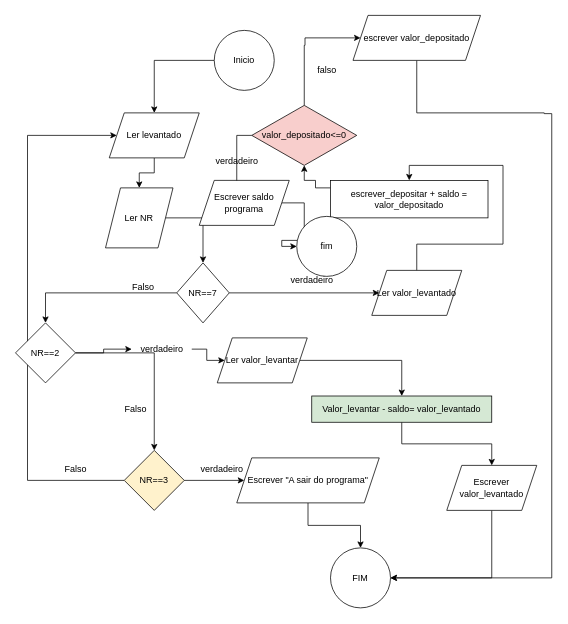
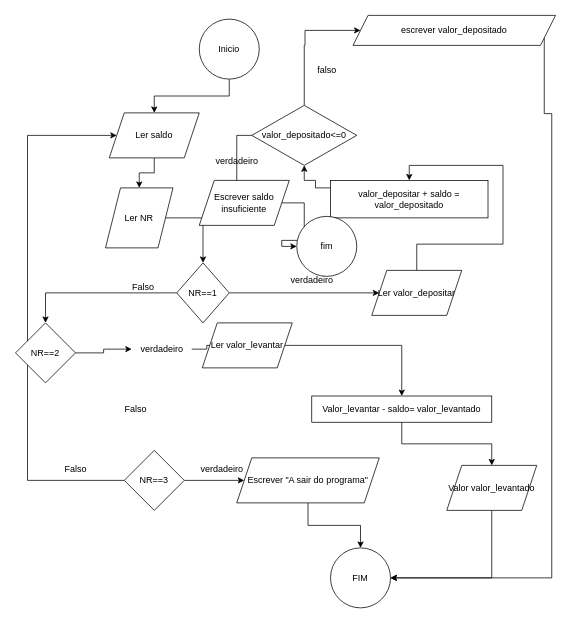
node "escrever valor_depositado": size 128x45 -> 203x30
node "Inicio": moved (244, 60) -> (229, 49)
node "Ler levantado": label "Ler levantado" -> "Ler saldo"
node "valor_depositado<=0": fillcolor #f8cecc -> #ffffff
node "escrever_depositar + saldo = valor_depositado": label "escrever_depositar + saldo = valor_depositado" -> "valor_depositar + saldo = valor_depositado"
node "Escrever saldo programa": label "Escrever saldo programa" -> "Escrever saldo insuficiente"
node "NR==7": label "NR==7" -> "NR==1"
node "Ler valor_levantado": label "Ler valor_levantado" -> "Ler valor_depositar"
node "Ler valor_levantar": moved (262, 360) -> (247, 345)
edge "NR==2" -> "NR==3": removed
node "Valor_levantar - saldo= valor_levantado": fillcolor #d5e8d4 -> #ffffff
node "NR==3": fillcolor #fff2cc -> #ffffff
node "Escrever valor_levantado": label "Escrever valor_levantado" -> "Valor valor_levantado"
